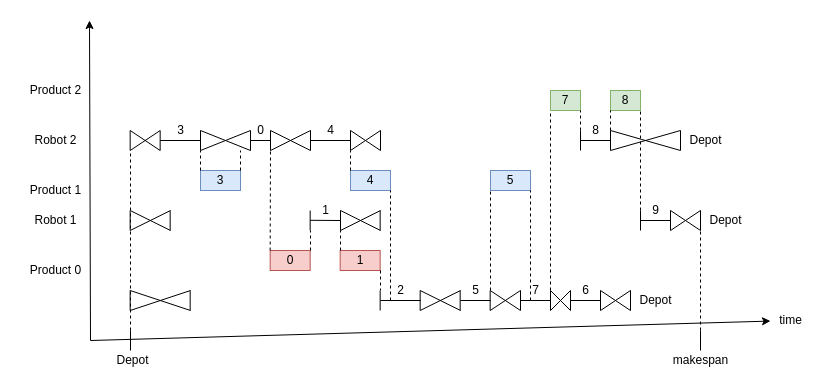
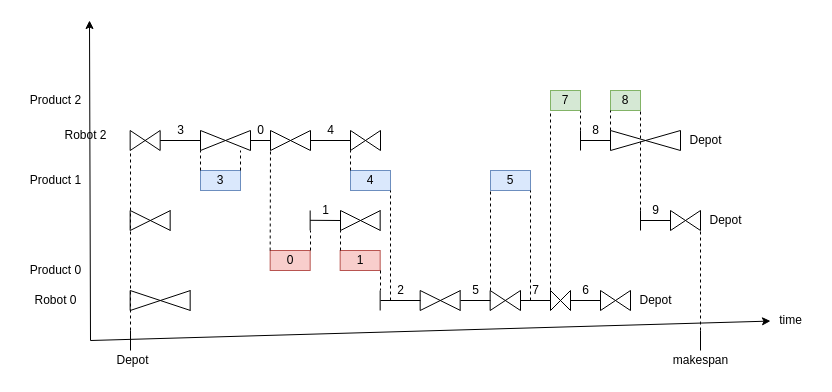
node "Product 2": moved (56, 91) -> (56, 101)
node "Robot 2": moved (56, 141) -> (86, 136)
node "Product 1": moved (56, 191) -> (56, 181)
node "Robot 1": removed
node "Robot 0": added
